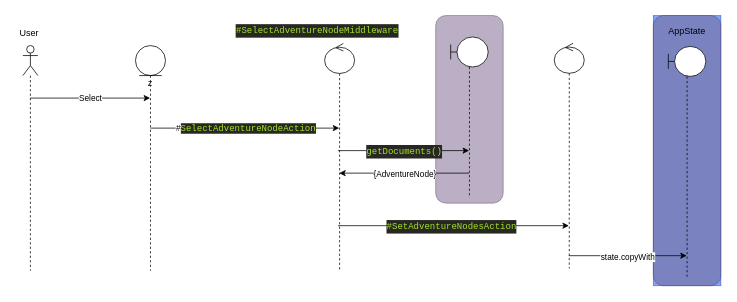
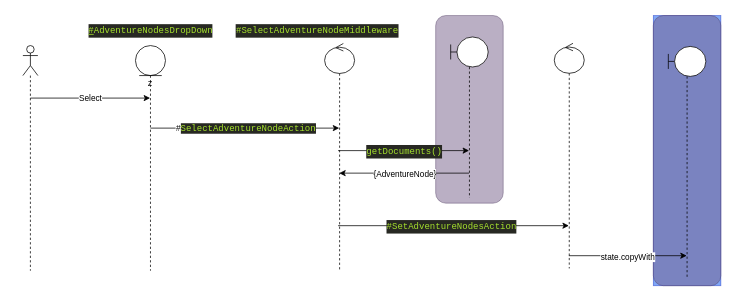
node "#AdventureNodesDropDown": added
node "AppState": removed
node "User": removed
